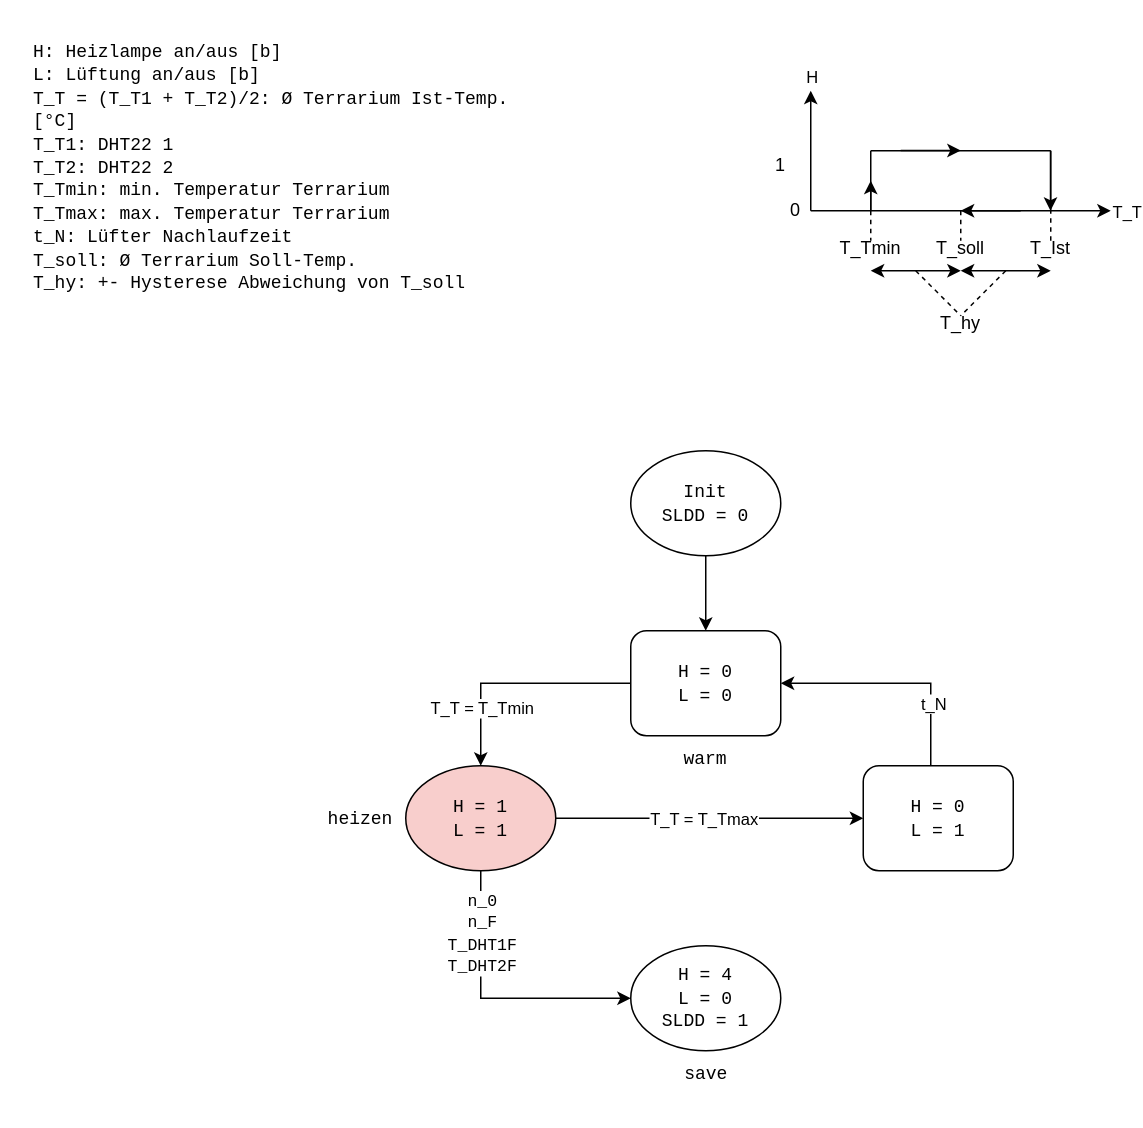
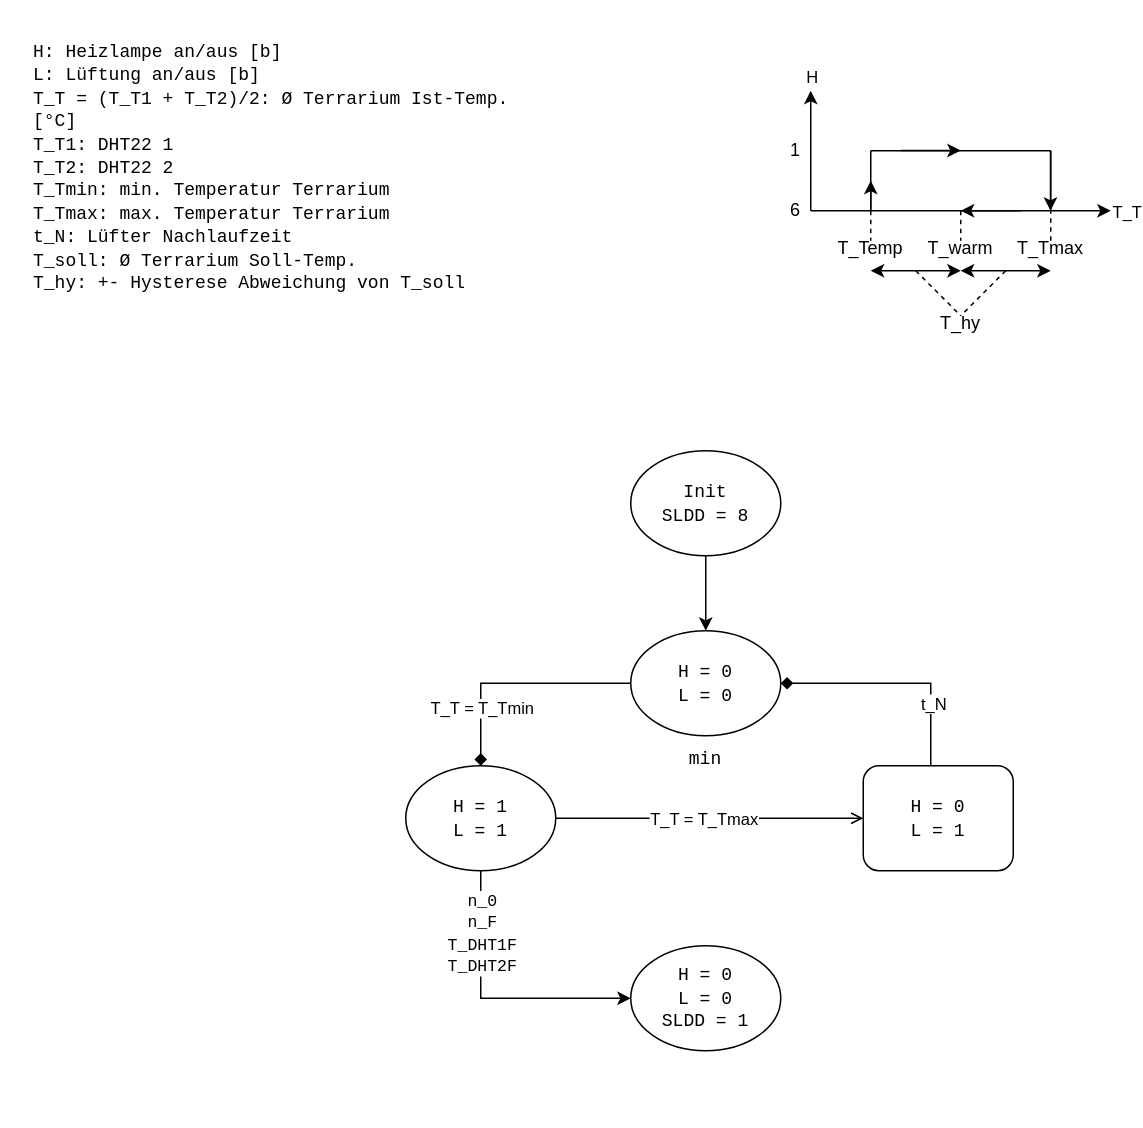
node "1": moved (781, 166) -> (796, 151)
node "0": label "0" -> "6"
node "T_Tmin": label "T_Tmin" -> "T_Temp"
node "T_soll": label "T_soll" -> "T_warm"
node "T_Ist": label "T_Ist" -> "T_Tmax"
node "Init SLDD = 0": label "Init SLDD = 0" -> "Init SLDD = 8"
node "H = 0 L = 0": shape rounded rectangle -> ellipse
edge "H = 0 L = 1" -> "H = 0 L = 0": arrowhead classic -> diamond
edge "H = 0 L = 0" -> "H = 1 L = 1": arrowhead classic -> diamond
node "warm": label "warm" -> "min"
node "heizen": removed
node "H = 1 L = 1": fillcolor #f8cecc -> #ffffff
edge "H = 1 L = 1" -> "H = 0 L = 1": arrowhead classic -> open
node "H = 4 L = 0 SLDD = 1": label "H = 4 L = 0 SLDD = 1" -> "H = 0 L = 0 SLDD = 1"
node "save": removed
